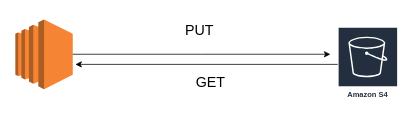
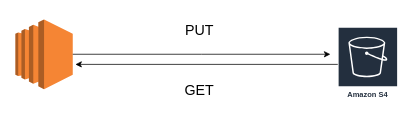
node "GET": moved (210, 83) -> (199, 90)
